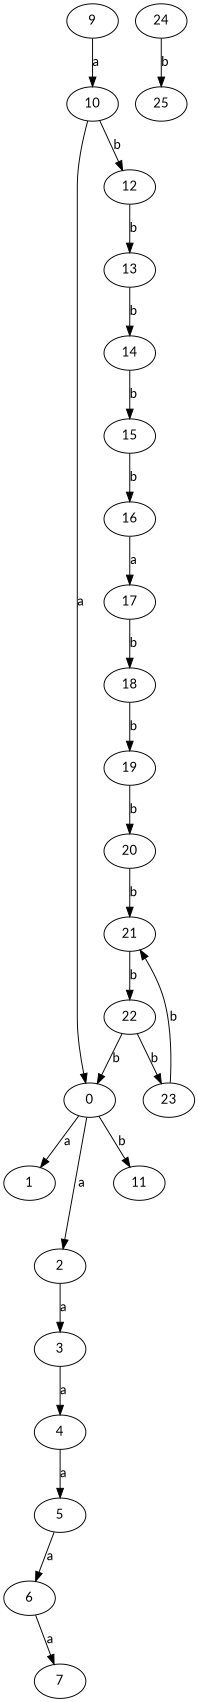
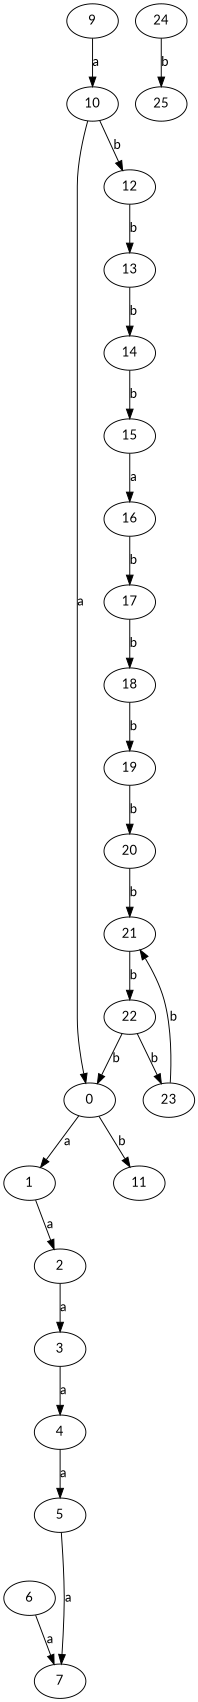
edge "15" -> "16": label "b" -> "a"
edge "16" -> "17": label "a" -> "b"
edge "0" -> "2": now "1" -> "2"
edge "5" -> "6": now "5" -> "7"
